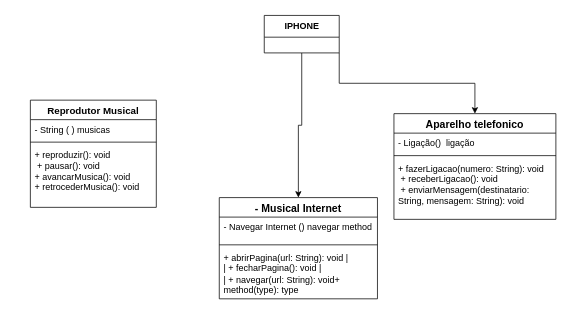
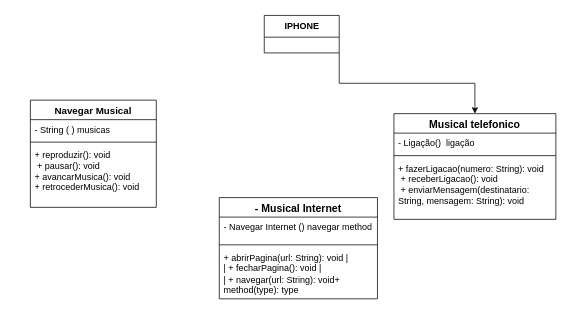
node "Reprodutor Musical": label "Reprodutor Musical" -> "Navegar Musical"
edge "IPHONE" -> "- Musical Internet": removed
node "Aparelho telefonico": label "Aparelho telefonico" -> "Musical telefonico"
